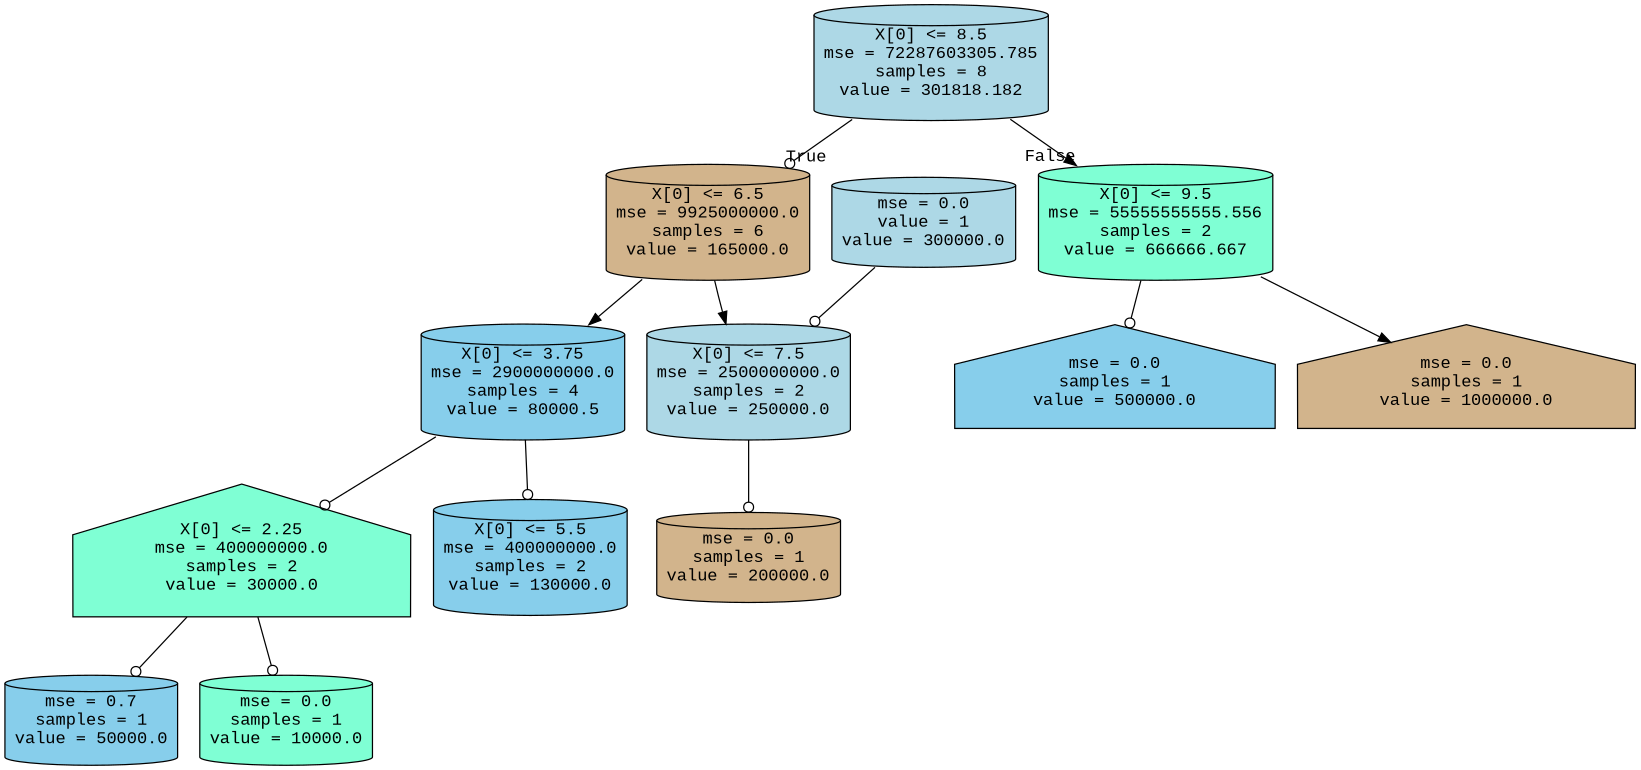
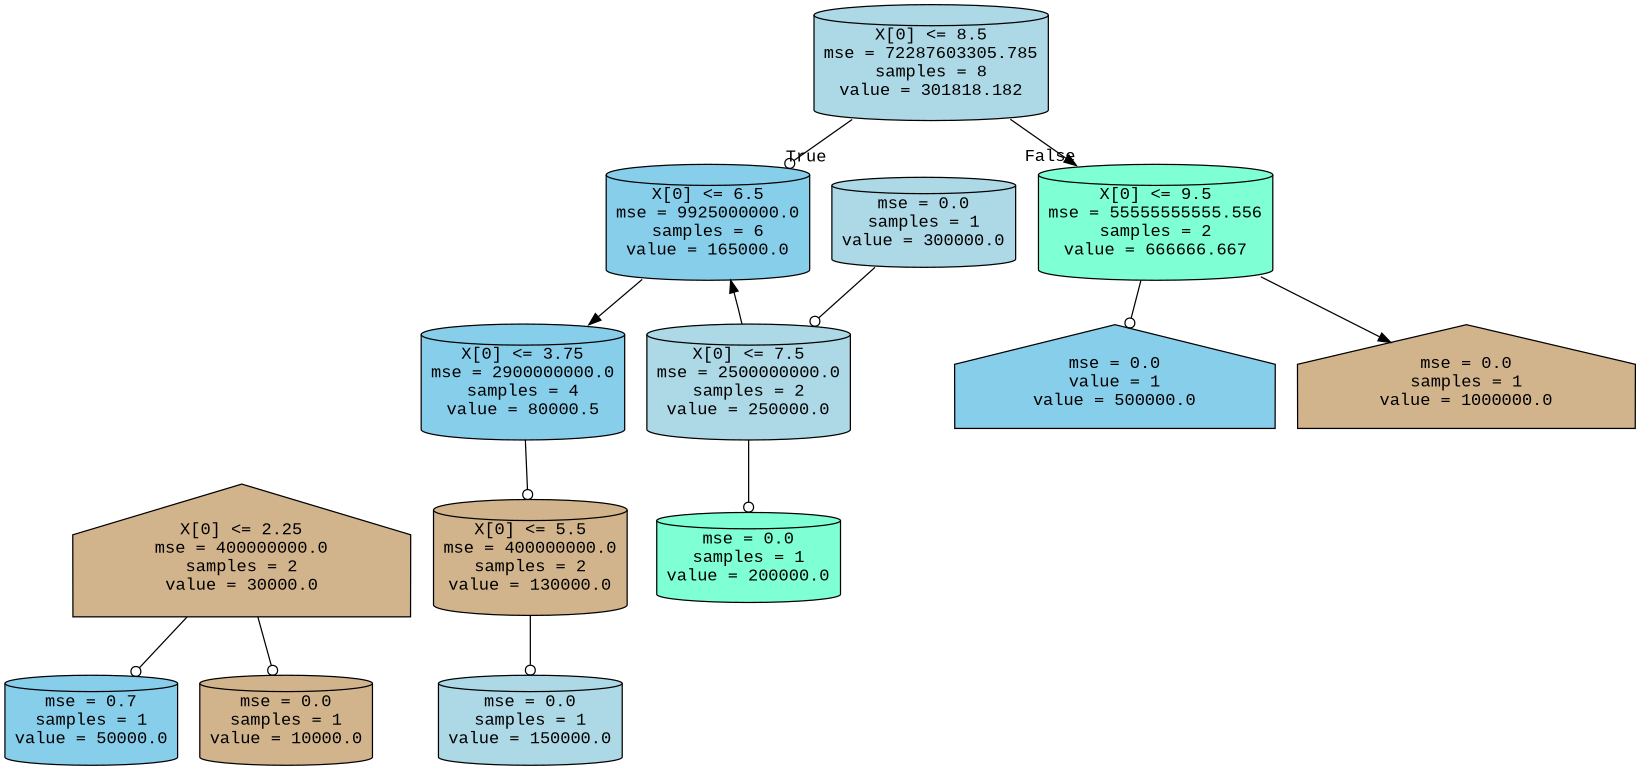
node "X[0] <= 6.5 mse = 9925000000.0 samples = 6 value = 165000.0": fillcolor tan -> skyblue
node "mse = 0.0 value = 1 value = 300000.0": label "mse = 0.0 value = 1 value = 300000.0" -> "mse = 0.0 samples = 1 value = 300000.0"
edge "X[0] <= 6.5 mse = 9925000000.0 samples = 6 value = 165000.0" -> "X[0] <= 7.5 mse = 2500000000.0 samples = 2 value = 250000.0": reversed
node "mse = 0.0 samples = 1 value = 500000.0": label "mse = 0.0 samples = 1 value = 500000.0" -> "mse = 0.0 value = 1 value = 500000.0"
edge "X[0] <= 3.75 mse = 2900000000.0 samples = 4 value = 80000.5" -> "X[0] <= 2.25 mse = 400000000.0 samples = 2 value = 30000.0": removed
node "X[0] <= 2.25 mse = 400000000.0 samples = 2 value = 30000.0": fillcolor aquamarine -> tan
node "X[0] <= 5.5 mse = 400000000.0 samples = 2 value = 130000.0": fillcolor skyblue -> tan
node "mse = 0.0 samples = 1 value = 200000.0": fillcolor tan -> aquamarine
node "mse = 0.0 samples = 1 value = 10000.0": fillcolor aquamarine -> tan
node "mse = 0.0 samples = 1 value = 150000.0": added
